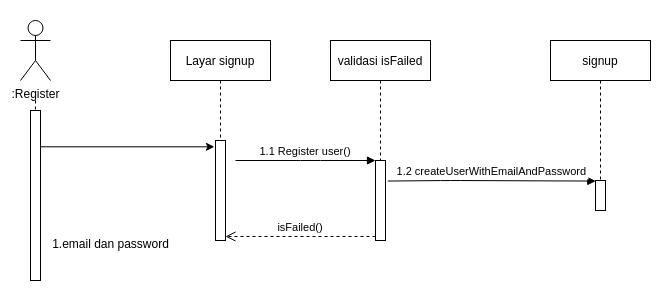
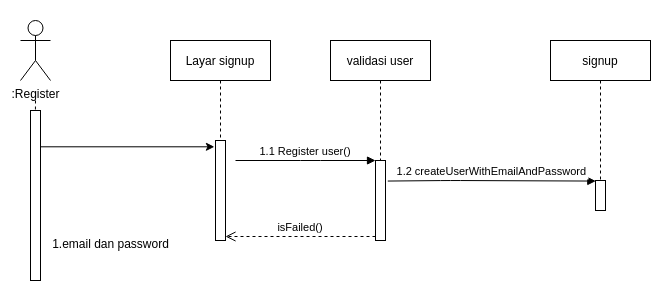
node "validasi isFailed": label "validasi isFailed" -> "validasi user"
